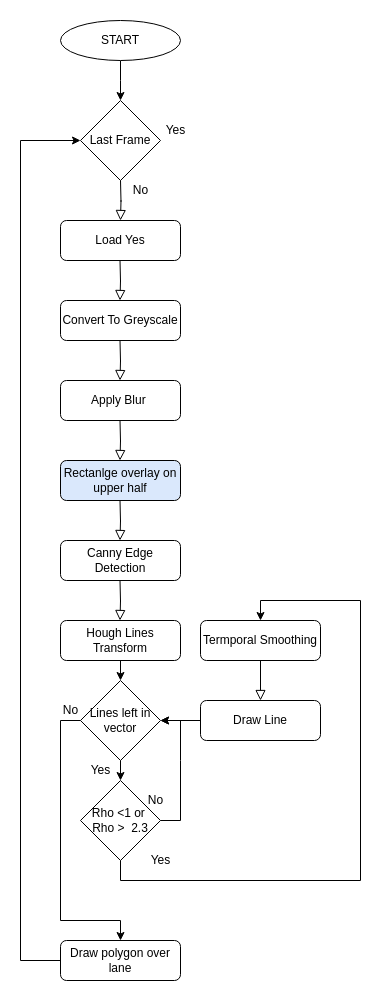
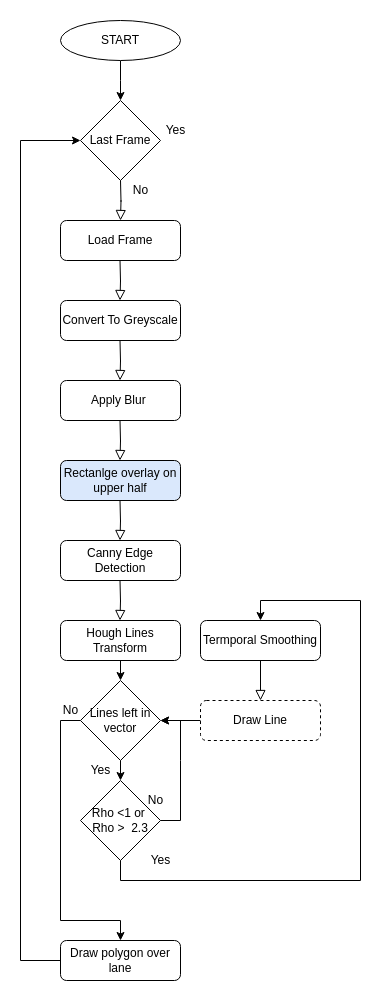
node "Load Yes": label "Load Yes" -> "Load Frame"
node "Draw Line": style solid -> dashed
